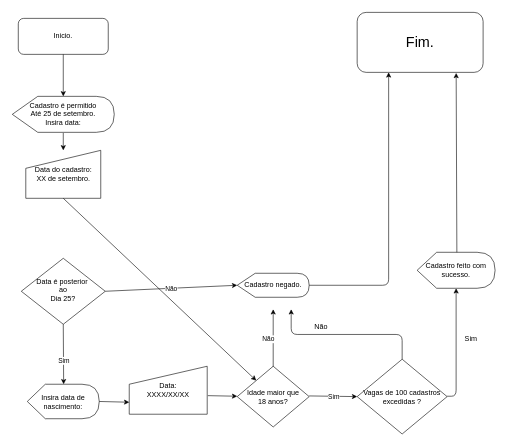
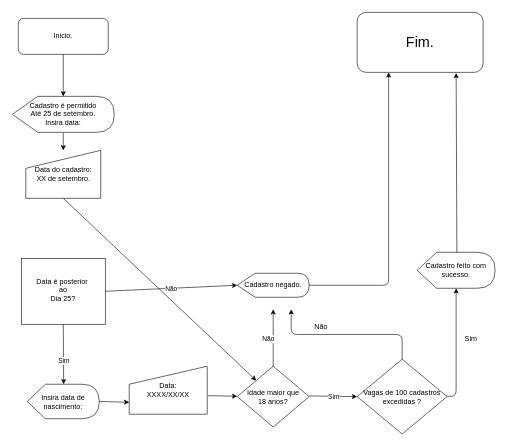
node "Data é posterior ao Dia 25?": shape diamond -> rectangle
